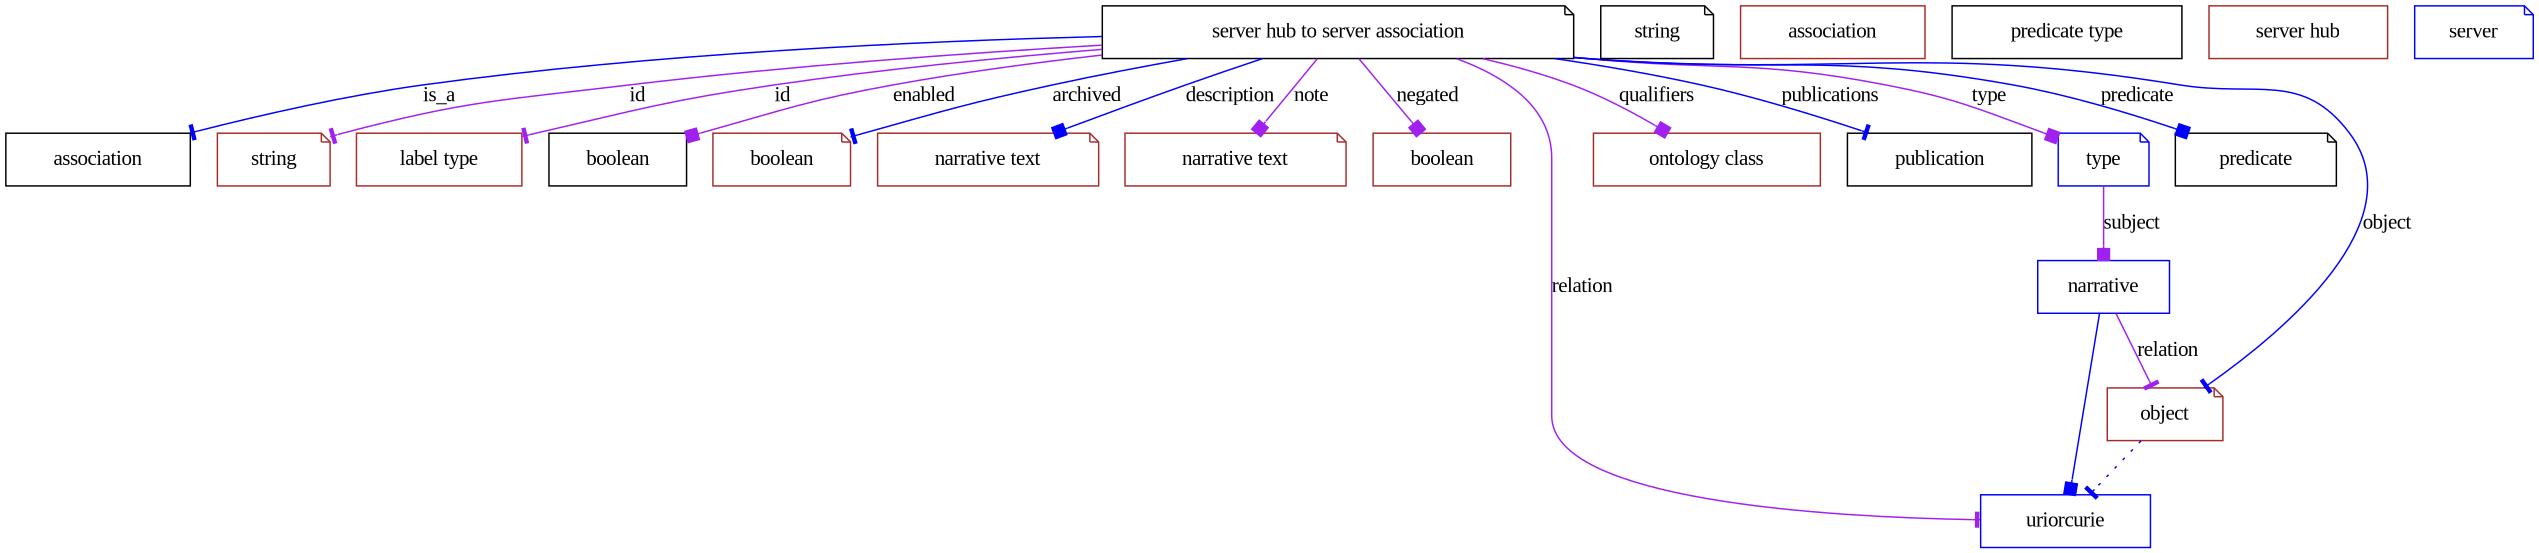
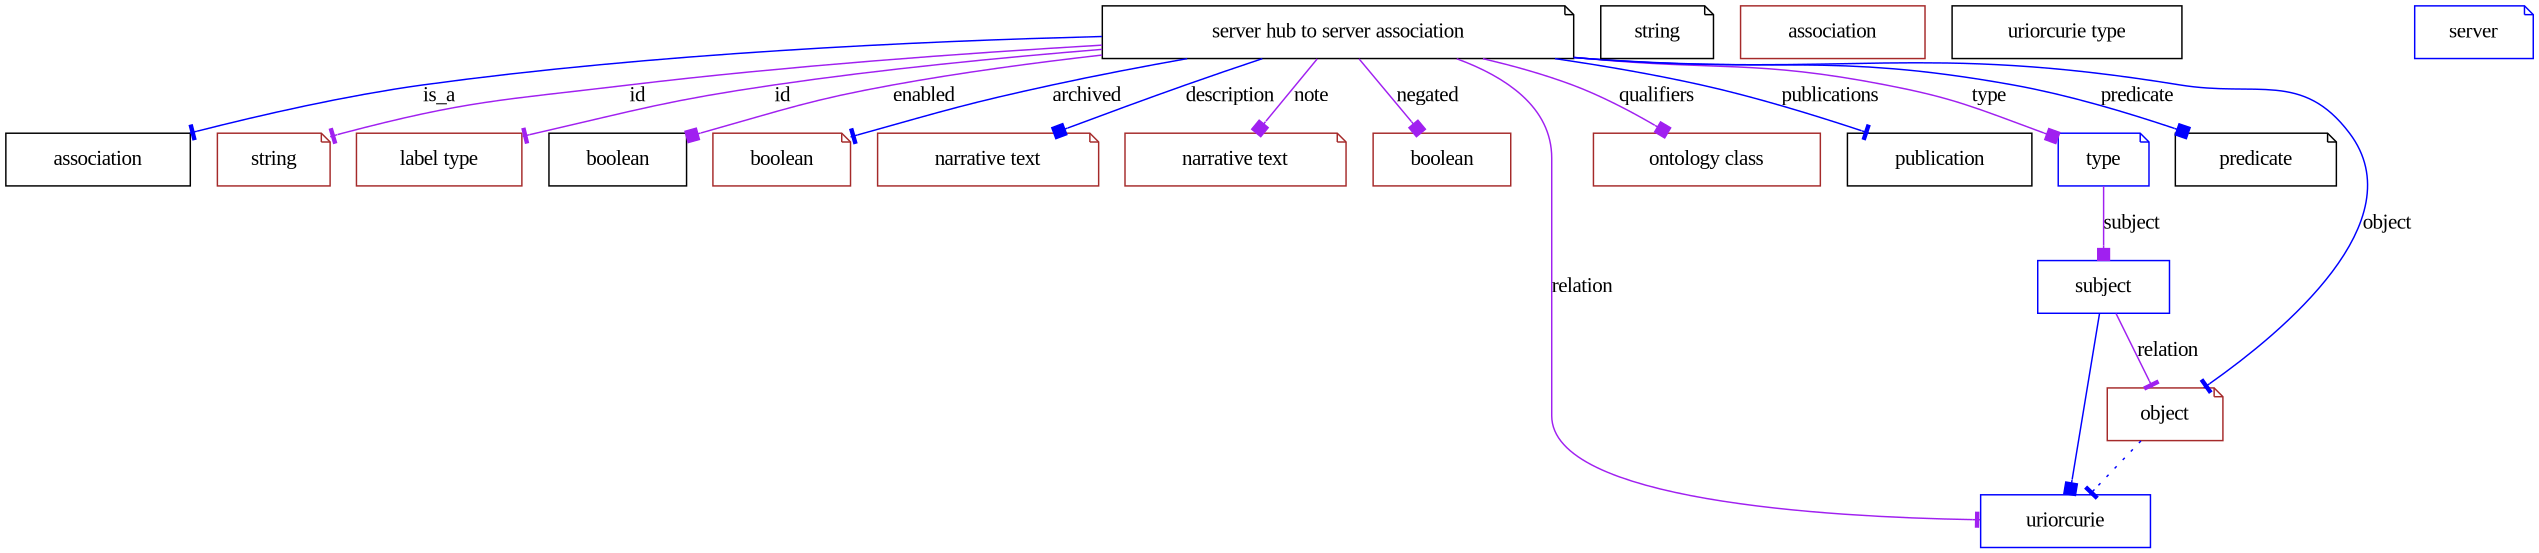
node "predicate type": label "predicate type" -> "uriorcurie type"
node "server hub": removed
node "narrative": label "narrative" -> "subject"
